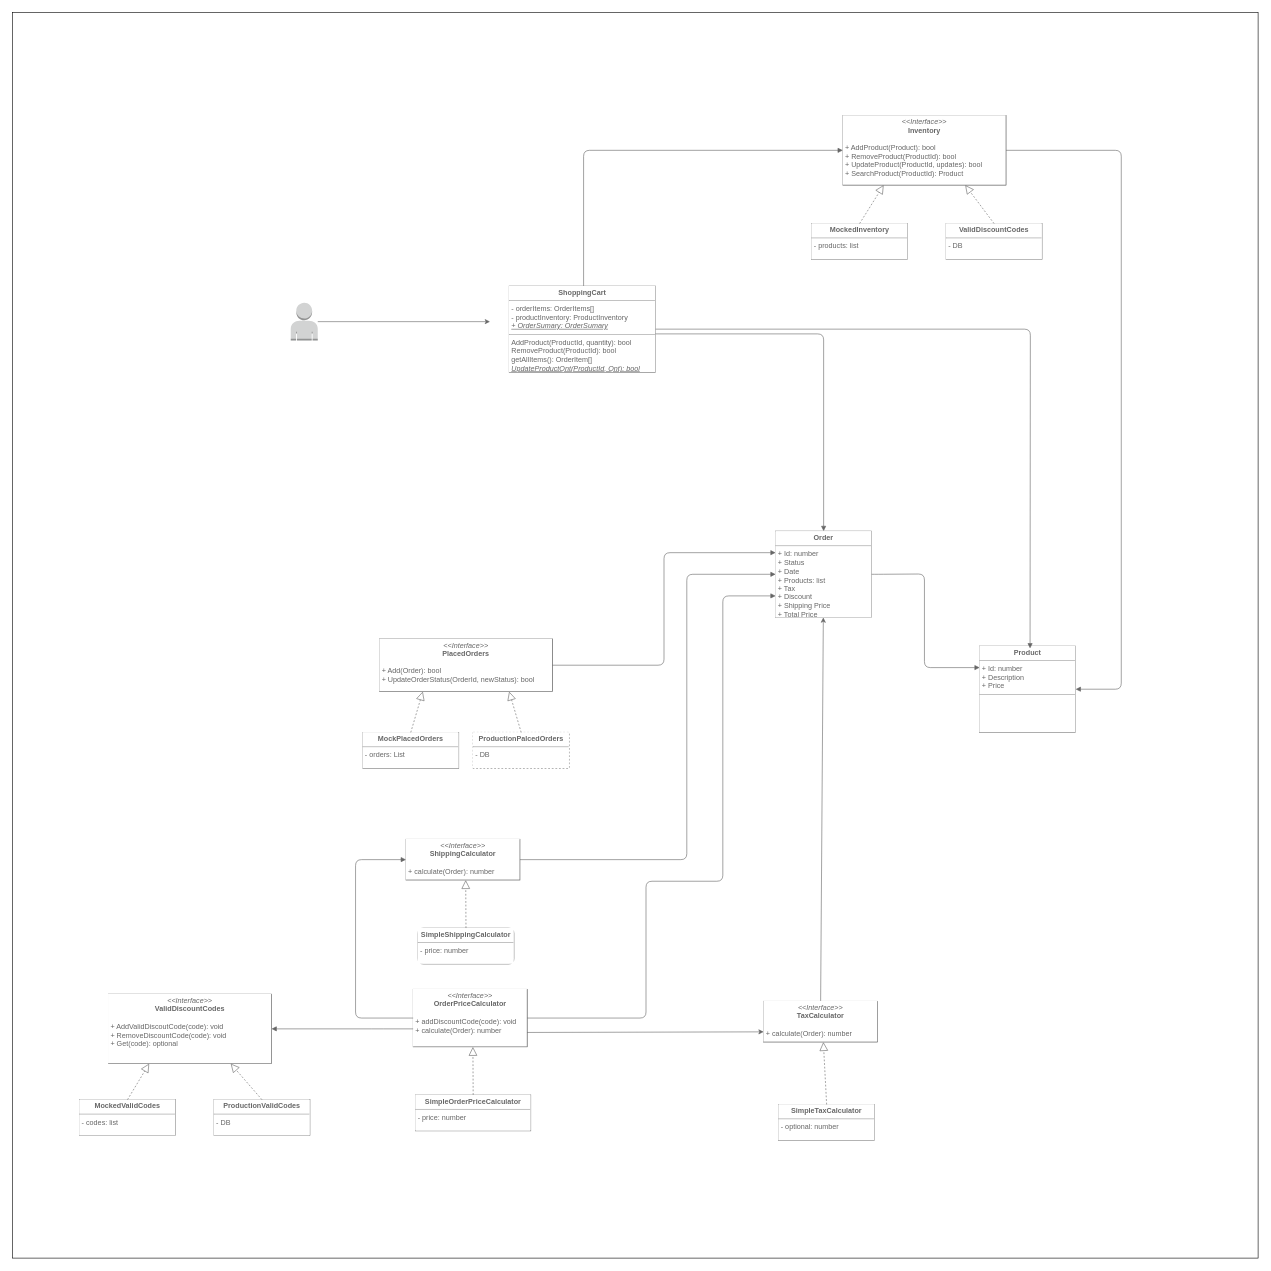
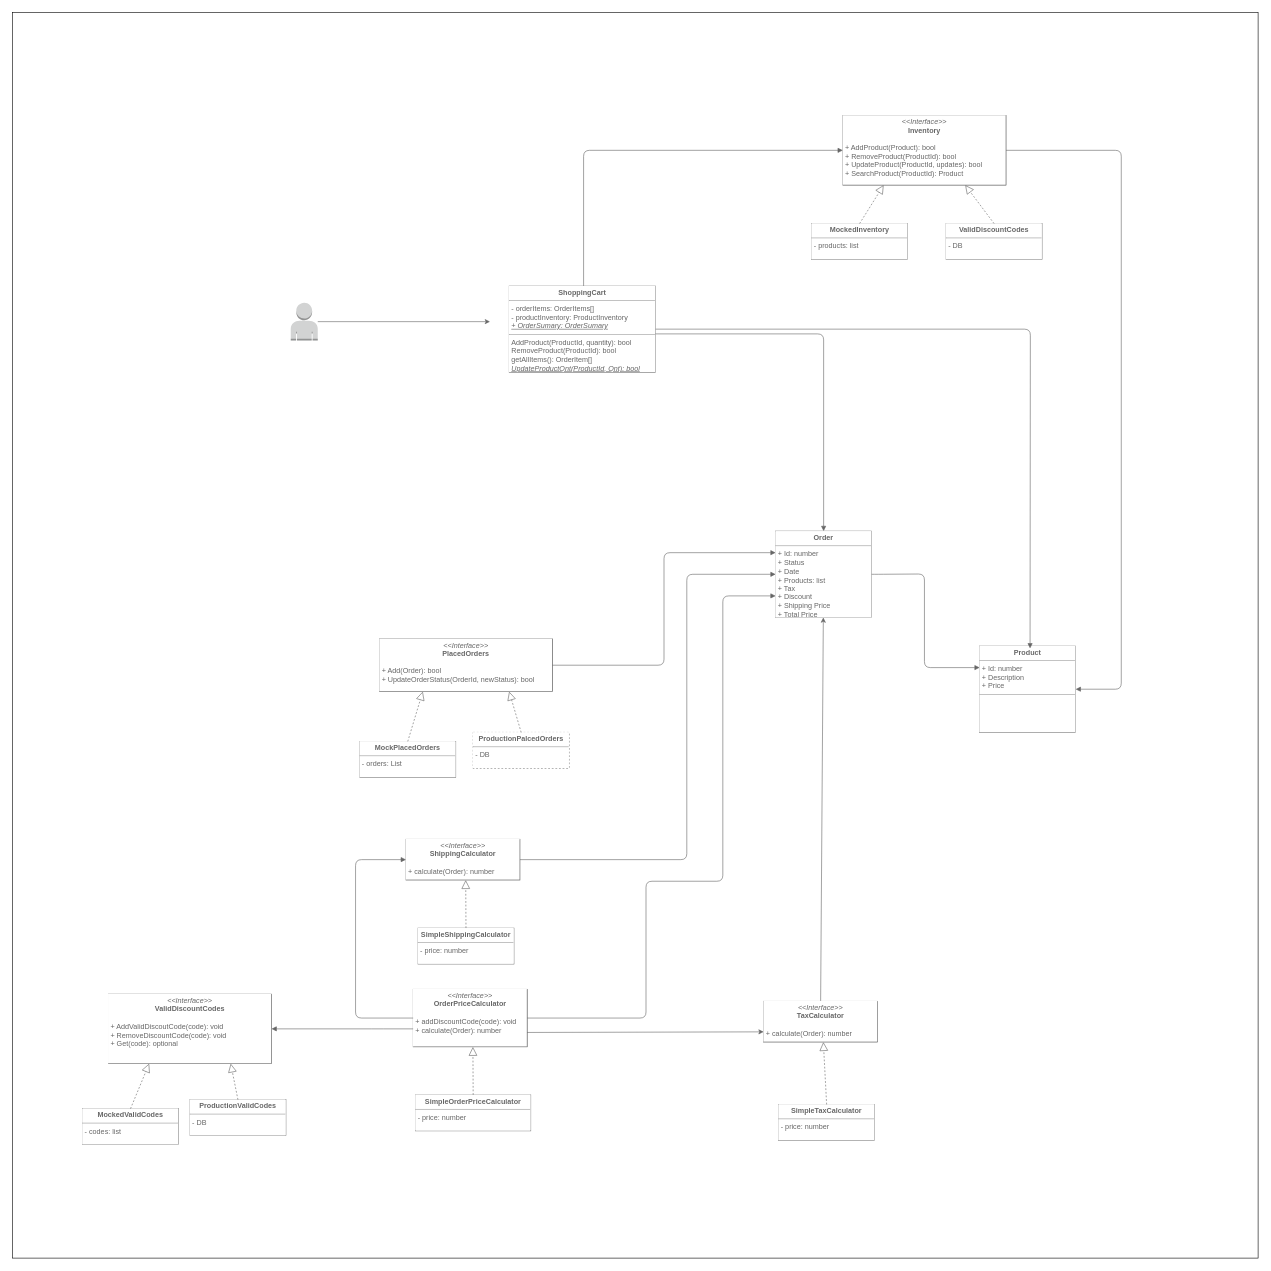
node "MockPlacedOrders - orders: List": moved (411, 750) -> (408, 759)
node "SimpleShippingCalculator - price: number": shape rounded rectangle -> rectangle
node "SimpleTaxCalculator - optional: number": label "SimpleTaxCalculator - optional: number" -> "SimpleTaxCalculator - price: number"
node "MockedValidCodes - codes: list": moved (128, 1118) -> (131, 1127)
node "ProductionValidCodes - DB": moved (262, 1118) -> (238, 1118)
